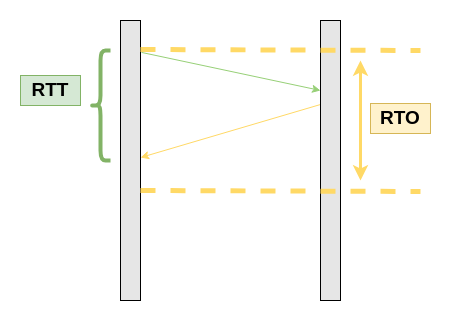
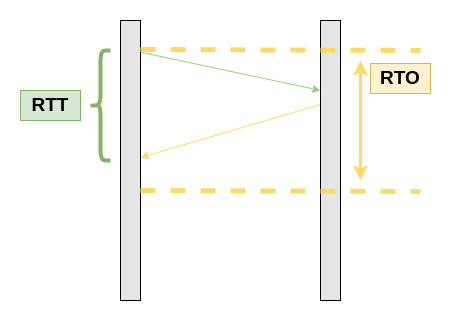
node "RTT": moved (51, 91) -> (51, 106)
node "RTO": moved (401, 119) -> (401, 79)
